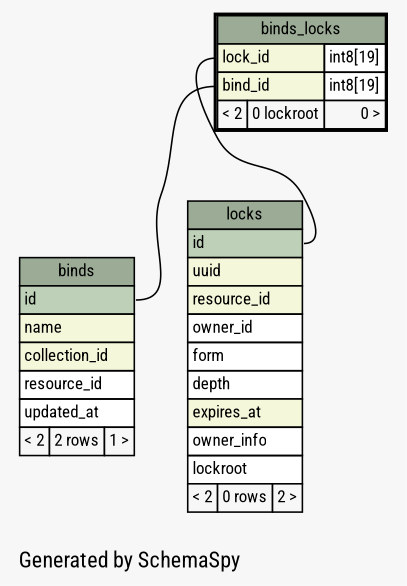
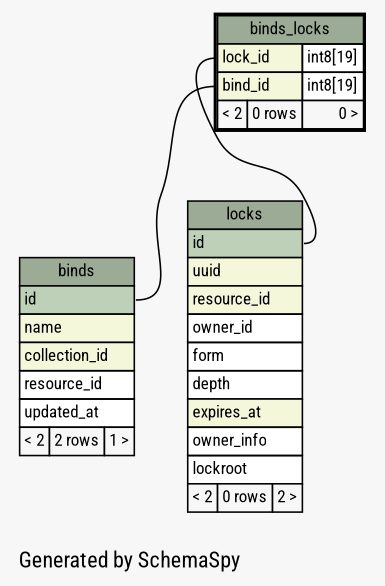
node "binds_locks": text "0 lockroot" -> "0 rows"
